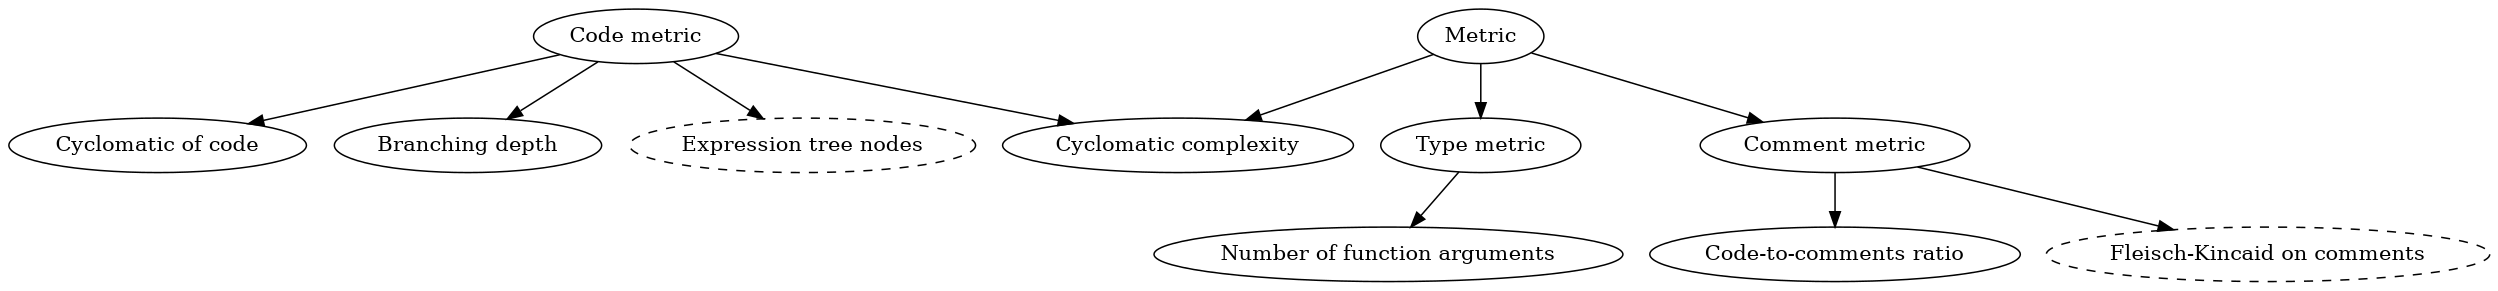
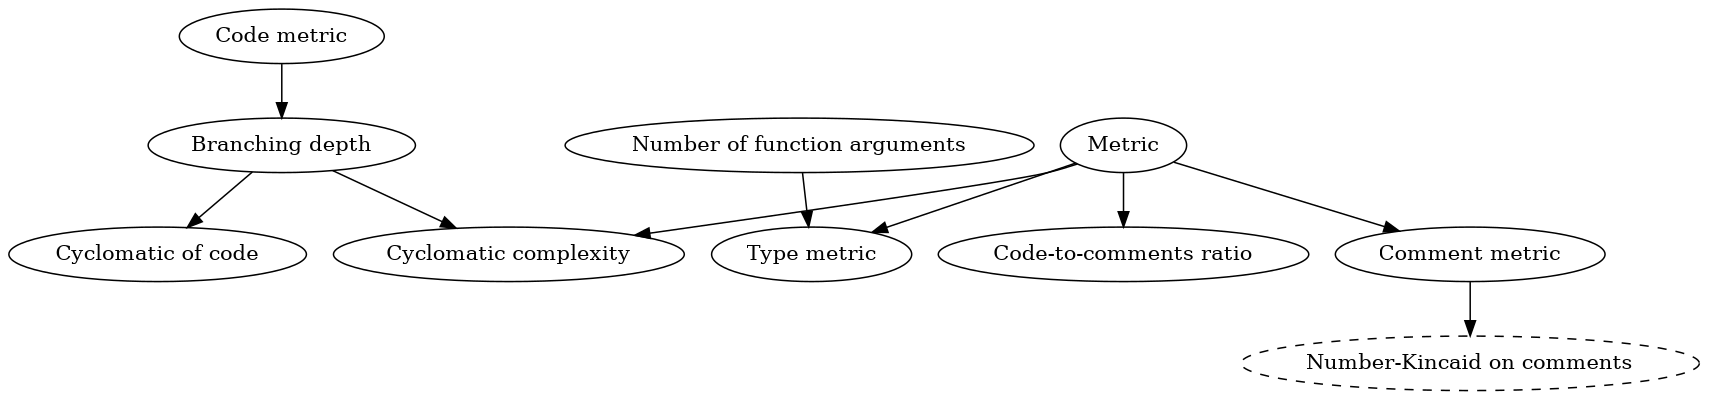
edge "Code metric" -> "Cyclomatic complexity": now "Branching depth" -> "Cyclomatic complexity"
edge "Code metric" -> "Cyclomatic of code": now "Branching depth" -> "Cyclomatic of code"
node "Expression tree nodes": removed
edge "Comment metric" -> "Code-to-comments ratio": now "Metric" -> "Code-to-comments ratio"
edge "Type metric" -> "Number of function arguments": reversed
node "Fleisch-Kincaid on comments": label "Fleisch-Kincaid on comments" -> "Number-Kincaid on comments"
